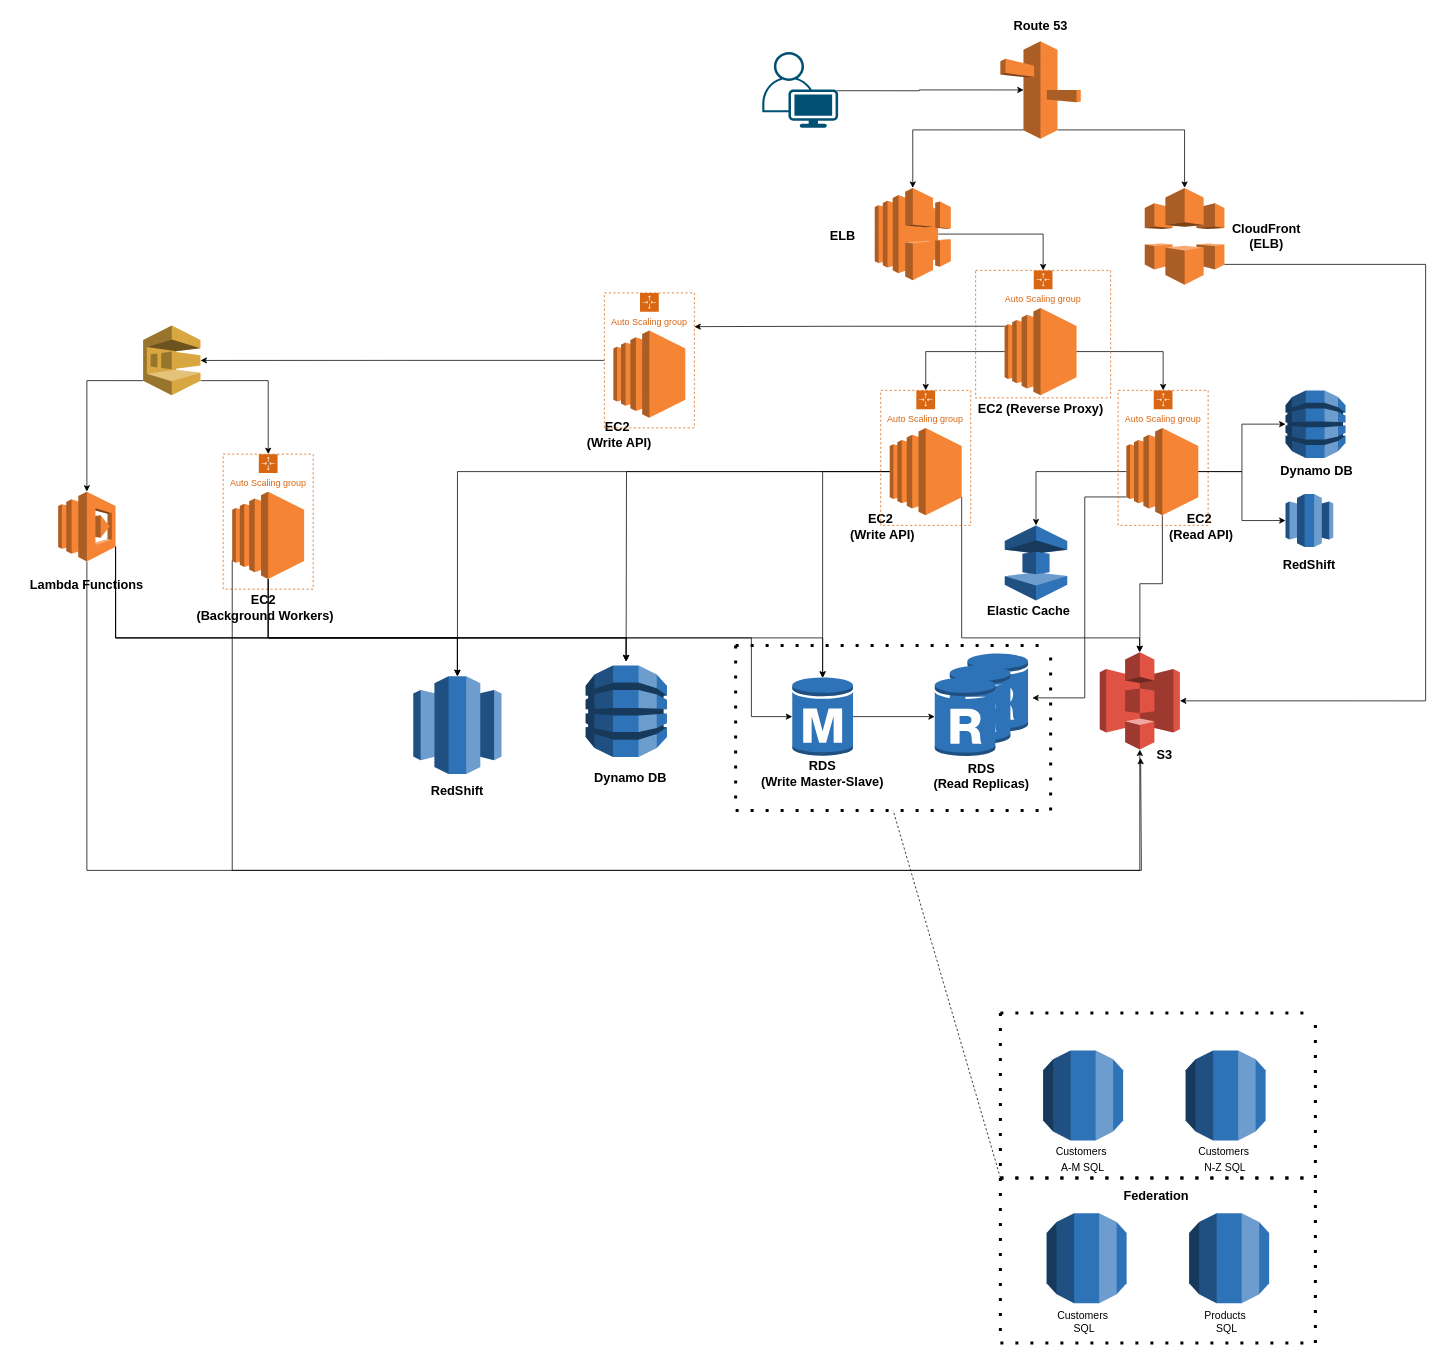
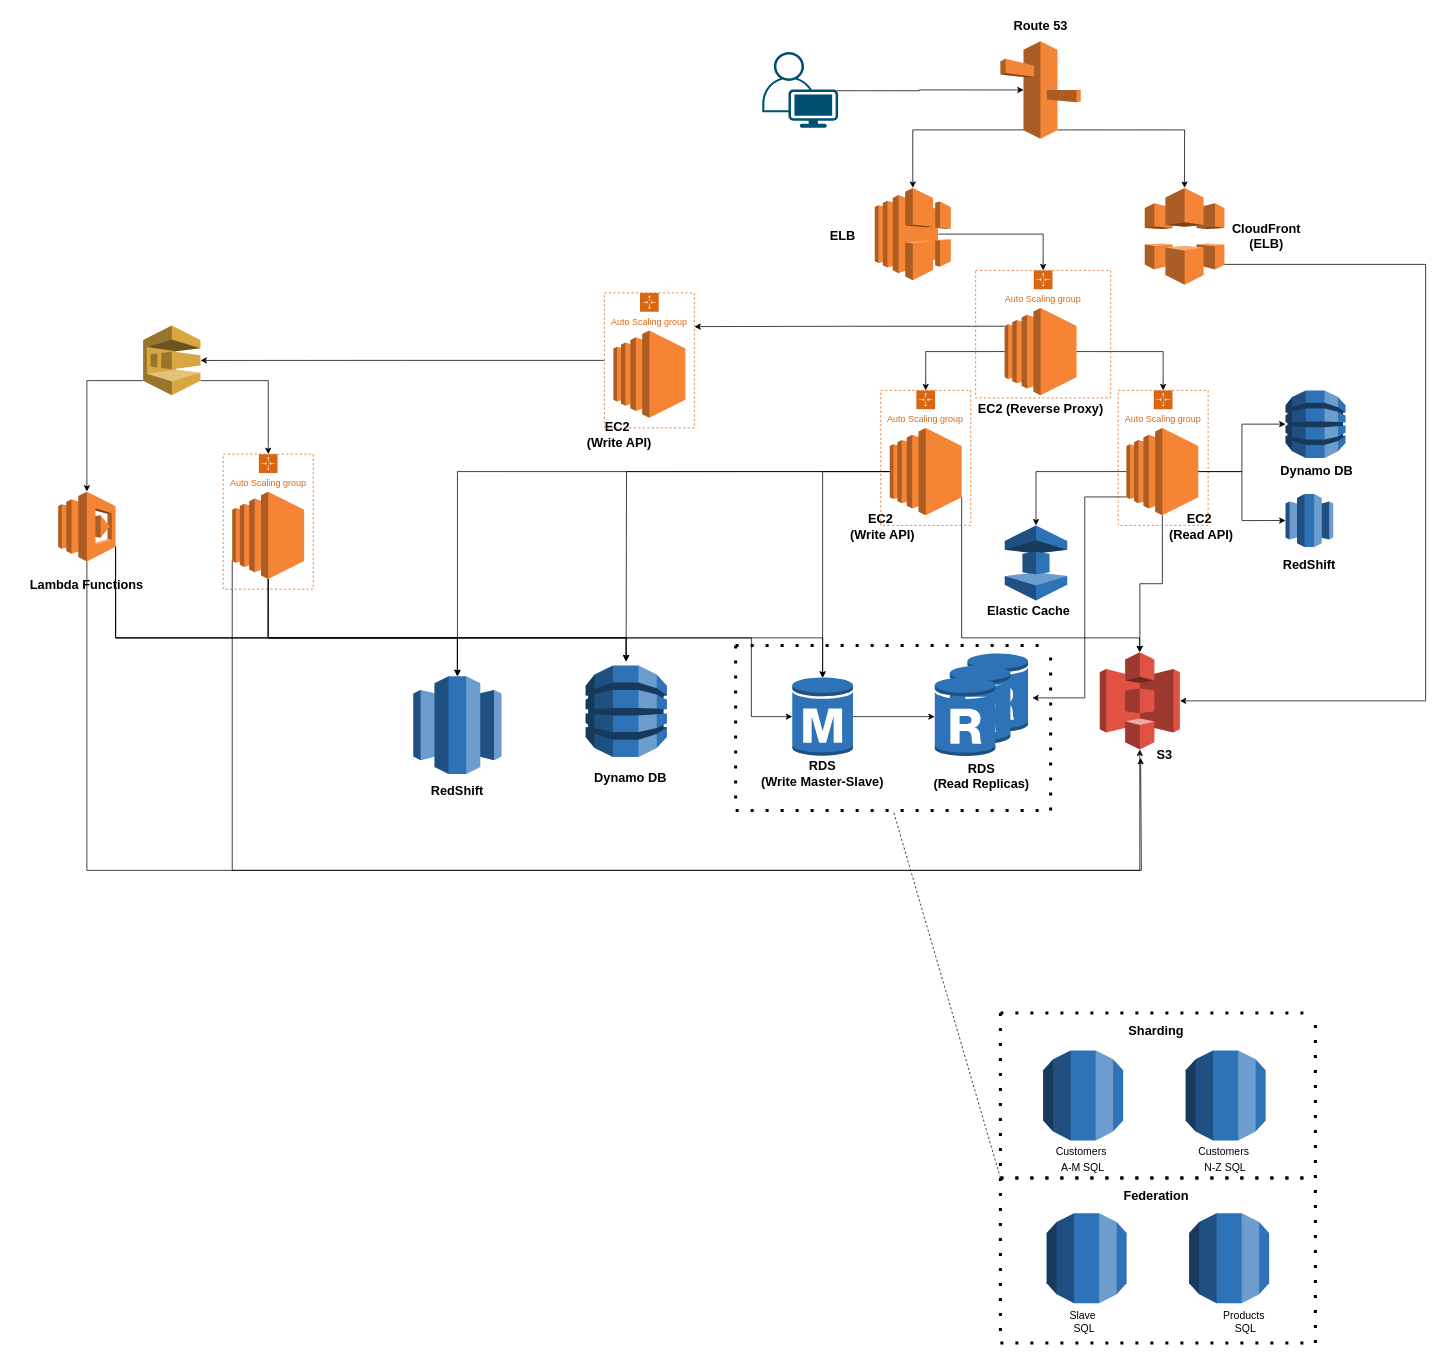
node "EC2 (Background Workers)": removed
node "Sharding": added
node "Customers SQL": label "Customers SQL" -> "Slave SQL"
node "Products SQL": moved (1227, 1321) -> (1245, 1321)
